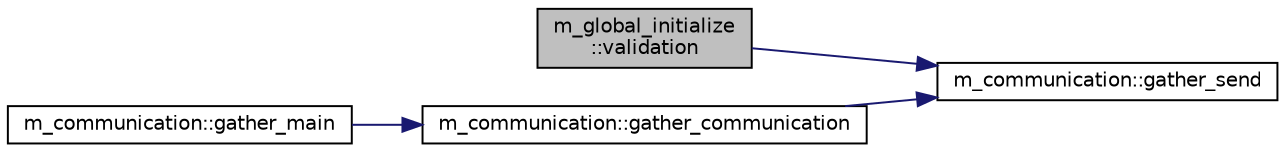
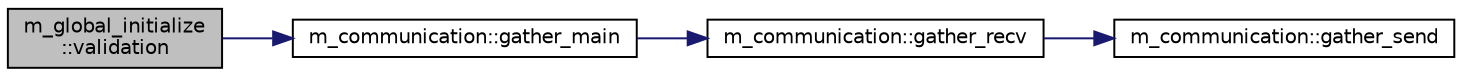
edge "m_global_initialize ::validation" -> "m_communication::gather_send": now "m_global_initialize ::validation" -> "m_communication::gather_main"
node "m_communication::gather_communication": label "m_communication::gather_communication" -> "m_communication::gather_recv"
